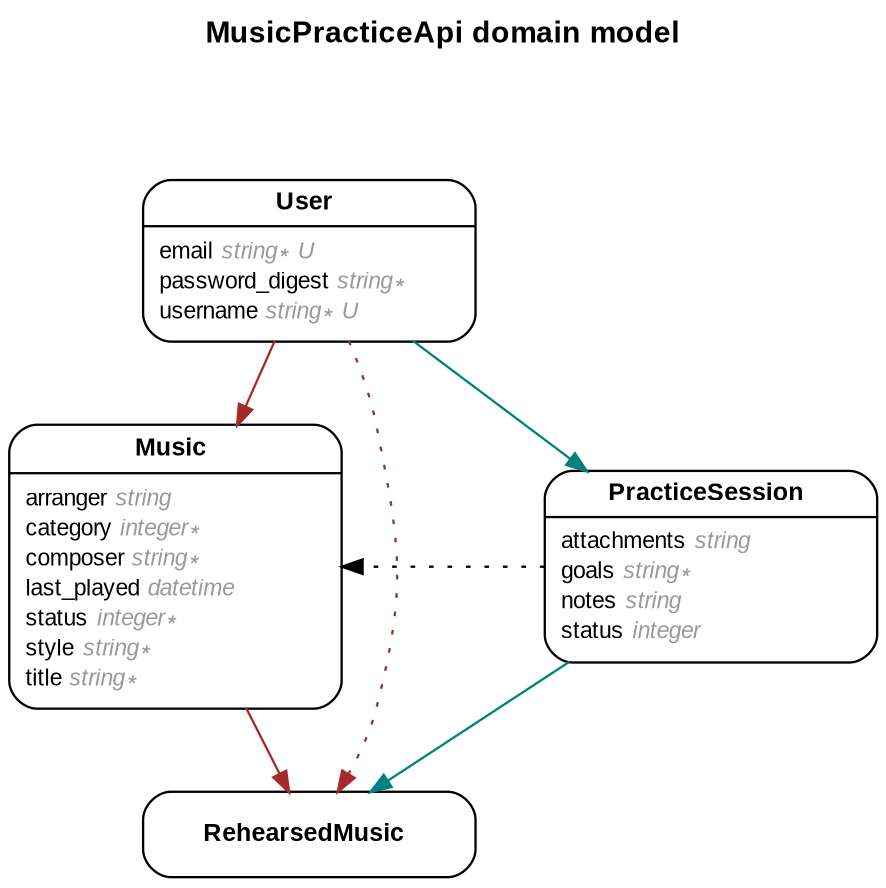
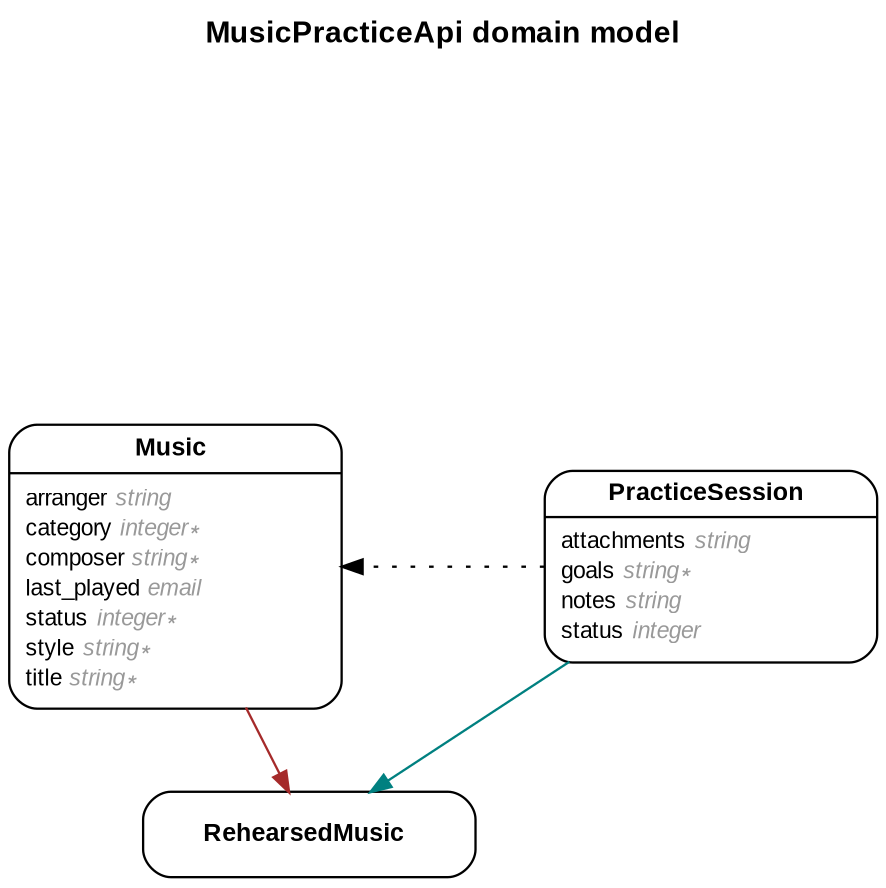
node "User": removed
node "Music": text "datetime" -> "email"
